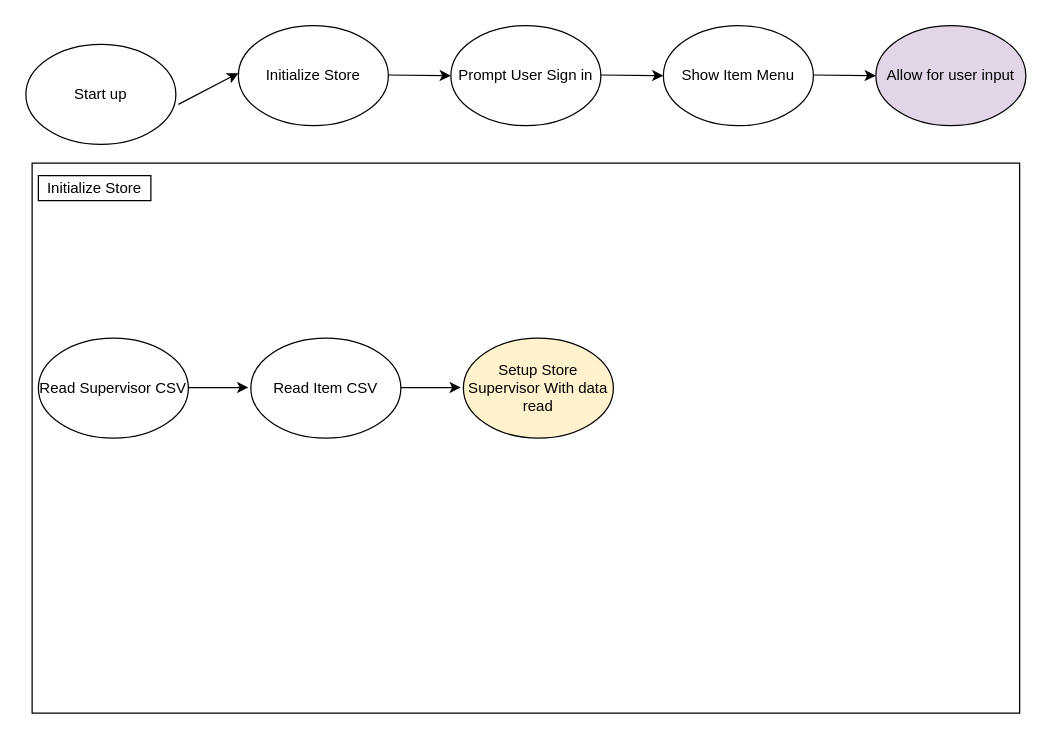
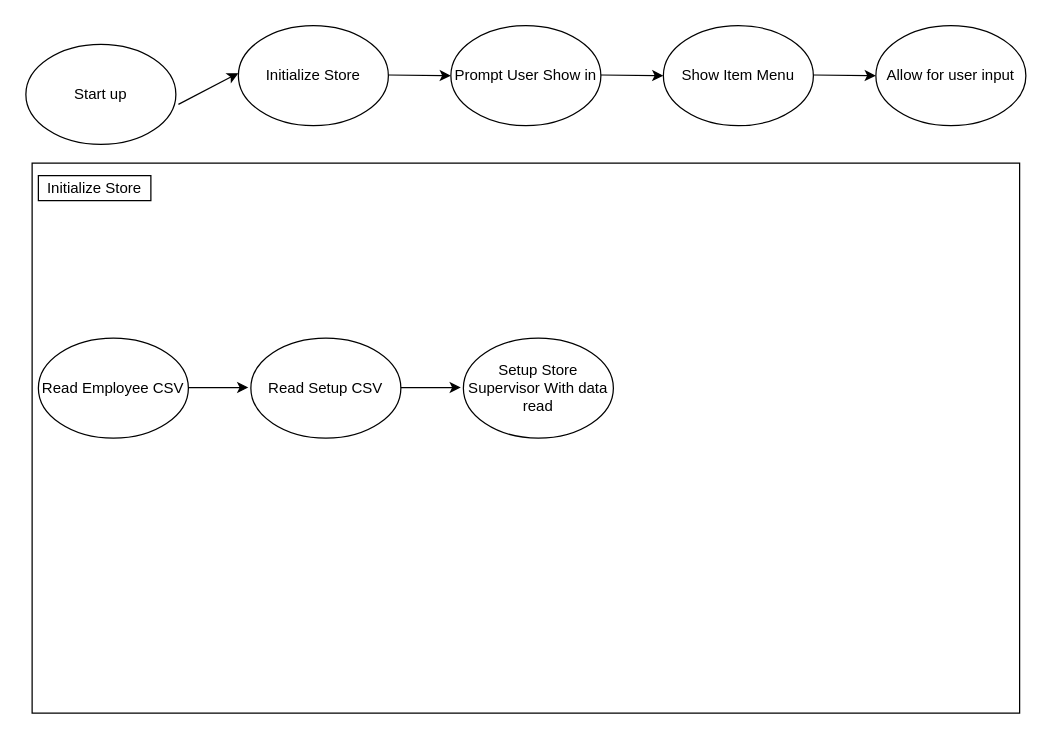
node "Prompt User Sign in": label "Prompt User Sign in" -> "Prompt User Show in"
node "Allow for user input": fillcolor #e1d5e7 -> #ffffff
node "Read Supervisor CSV": label "Read Supervisor CSV" -> "Read Employee CSV"
node "Read Item CSV": label "Read Item CSV" -> "Read Setup CSV"
node "Setup Store Supervisor With data read": fillcolor #fff2cc -> #ffffff
